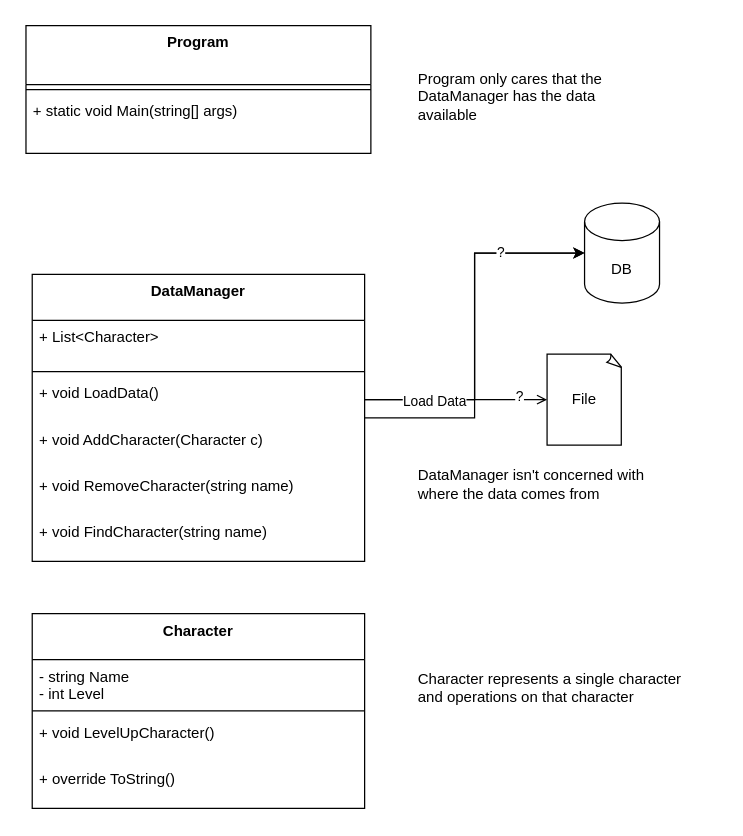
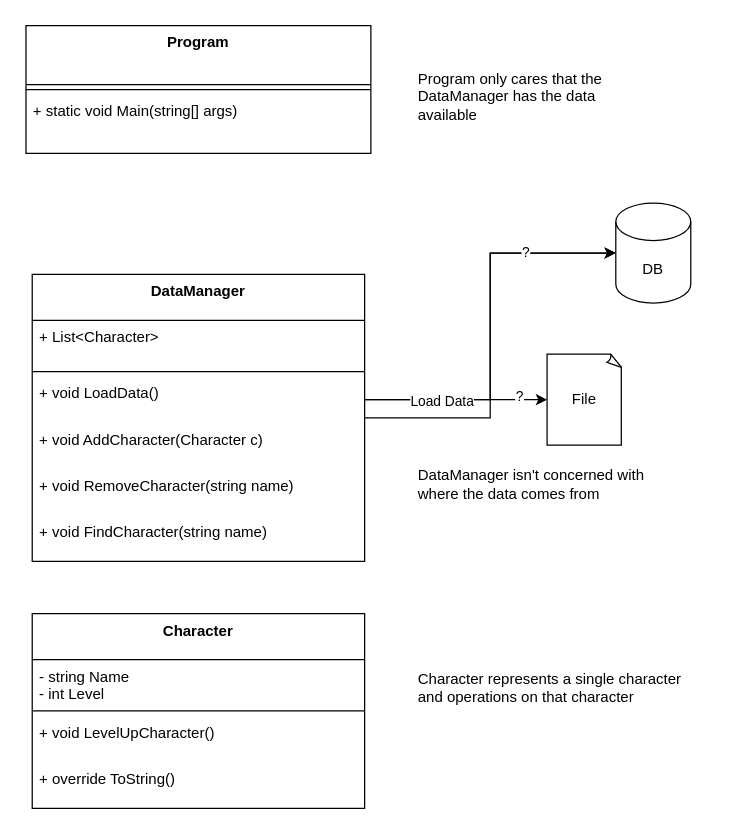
node "DB": moved (622, 253) -> (653, 253)
edge "+ void LoadData()" -> "File": arrowhead open -> classic
